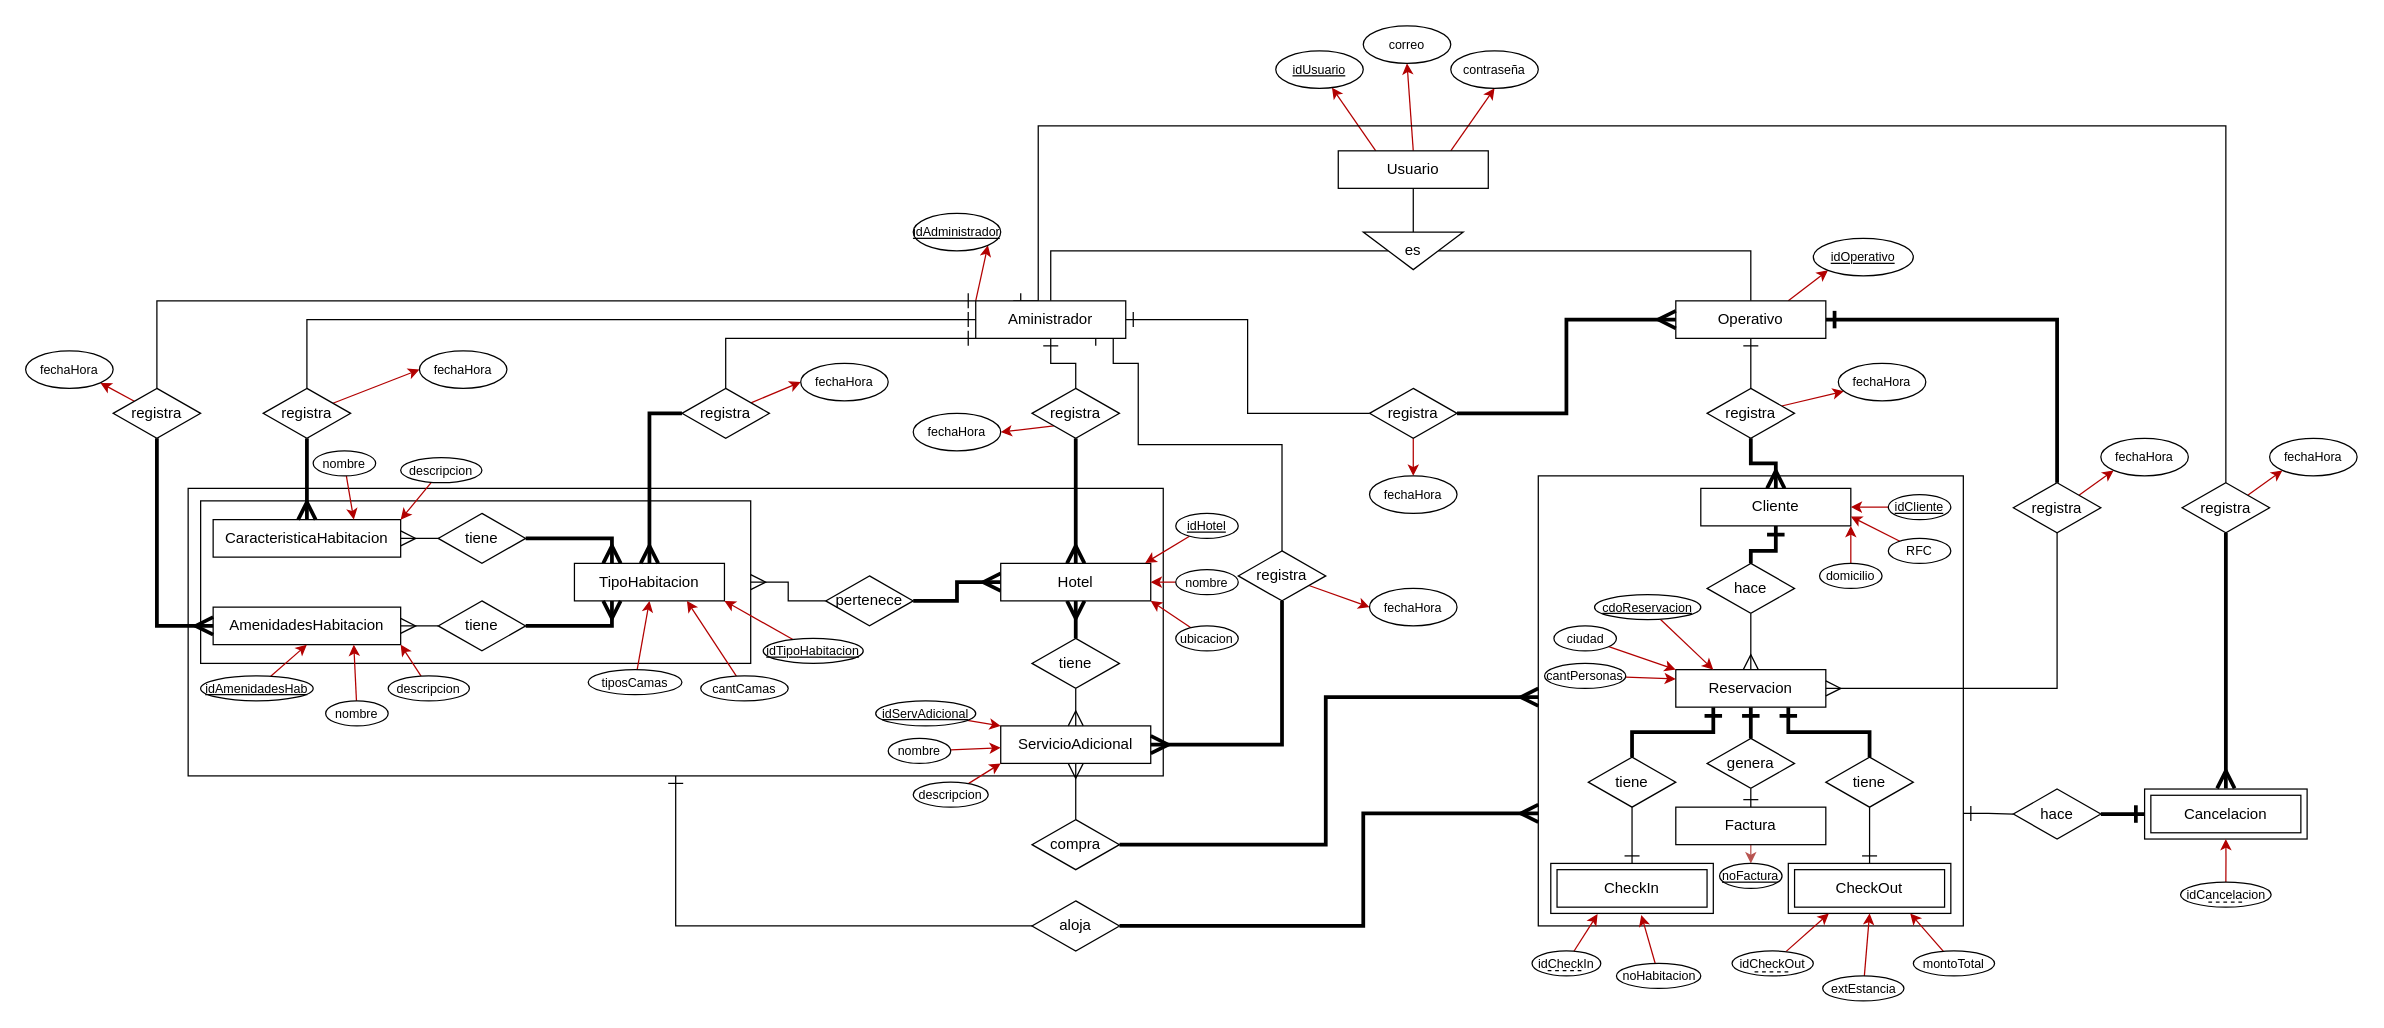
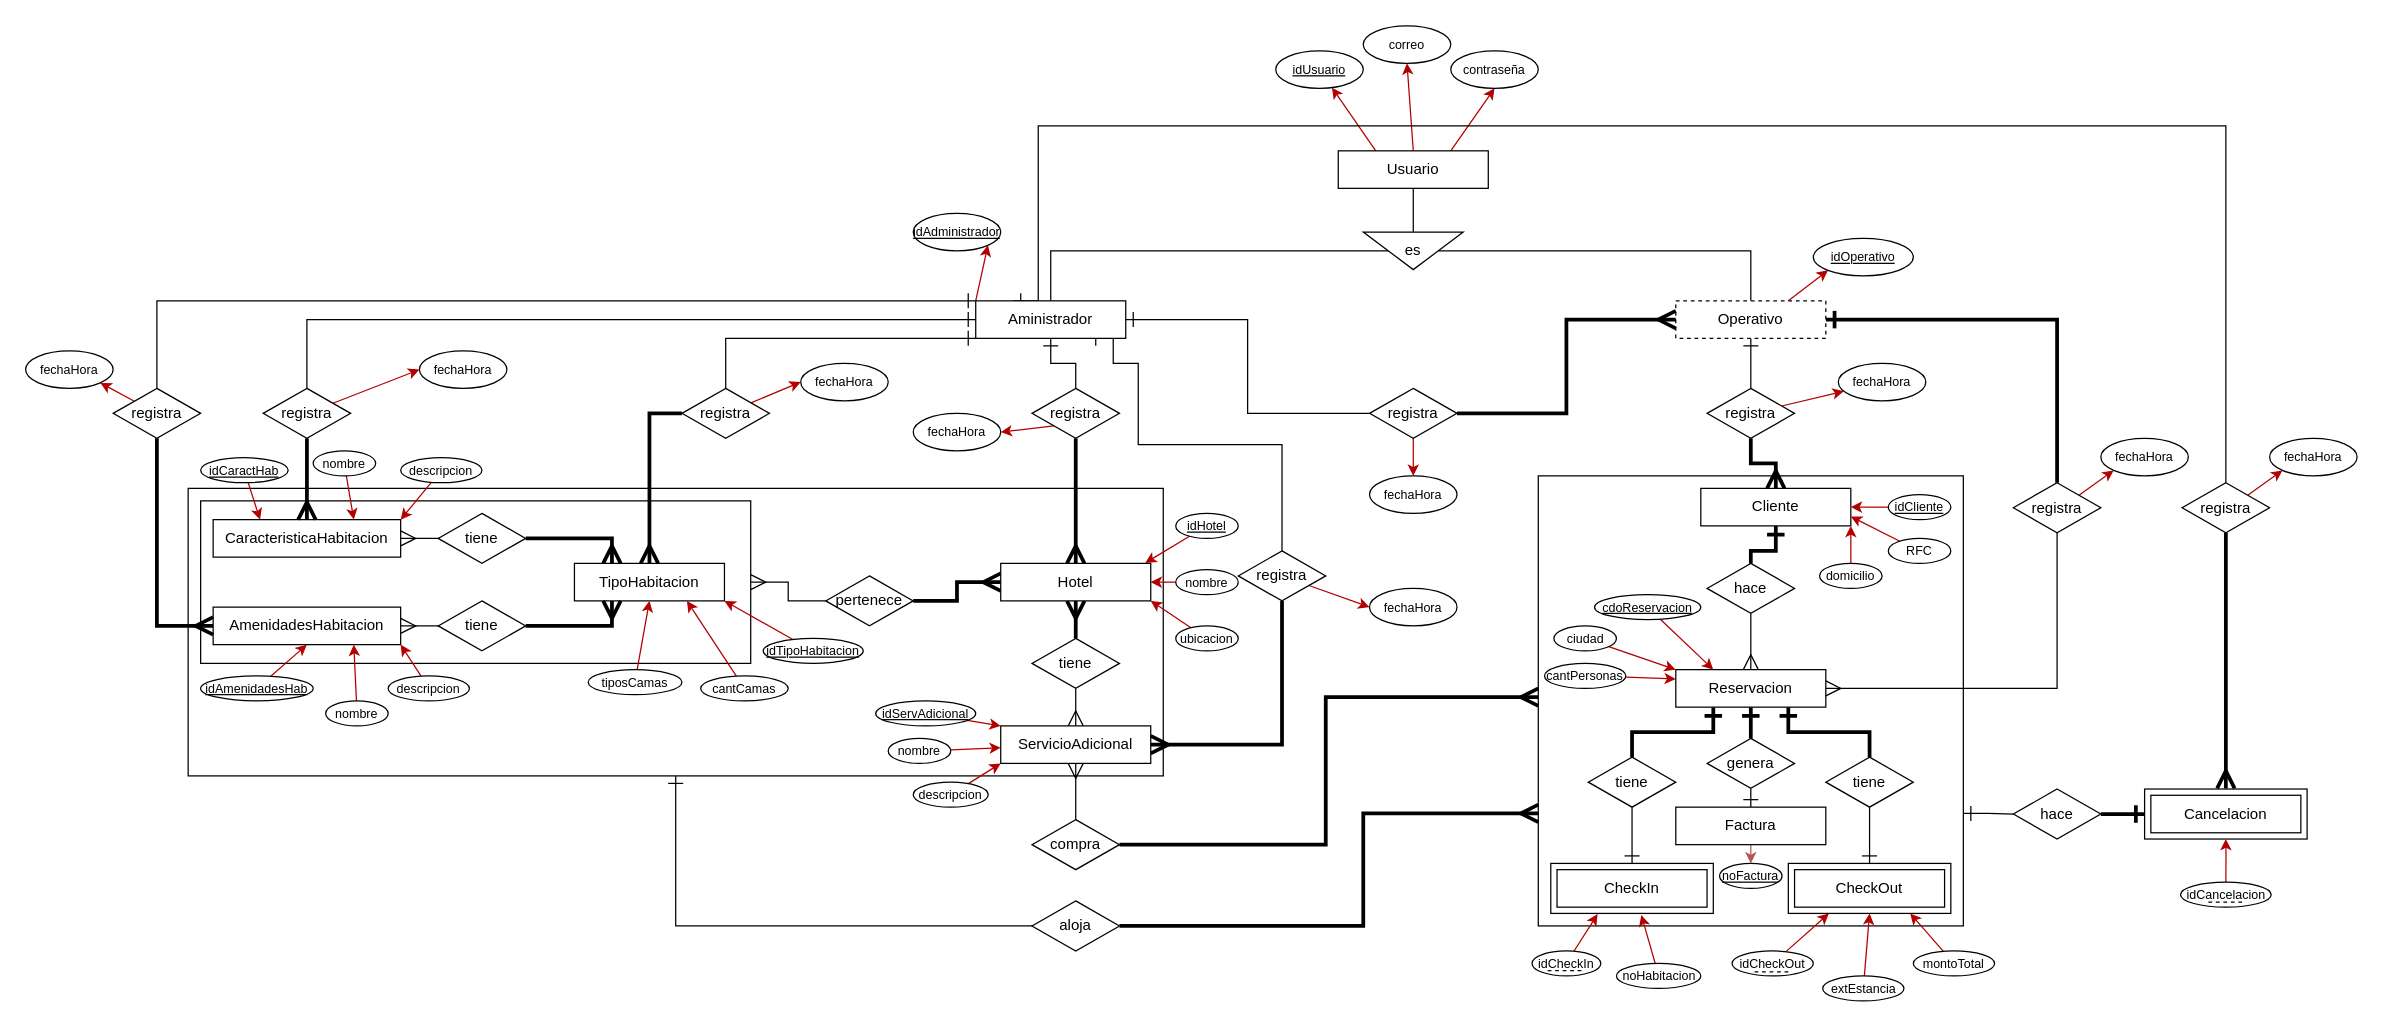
node "Operativo": style solid -> dashed
node "idCaractHab": added
edge "idCaractHab" -> "CaracteristicaHabitacion": added
